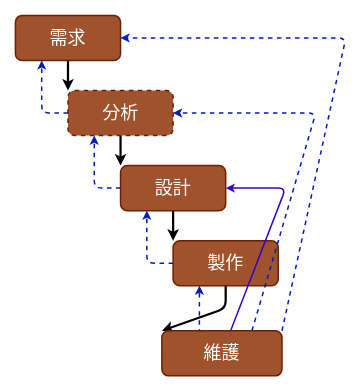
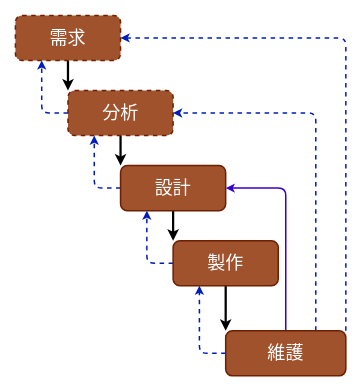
node "需求": style solid -> dashed
node "維護": moved (222, 353) -> (285, 353)
